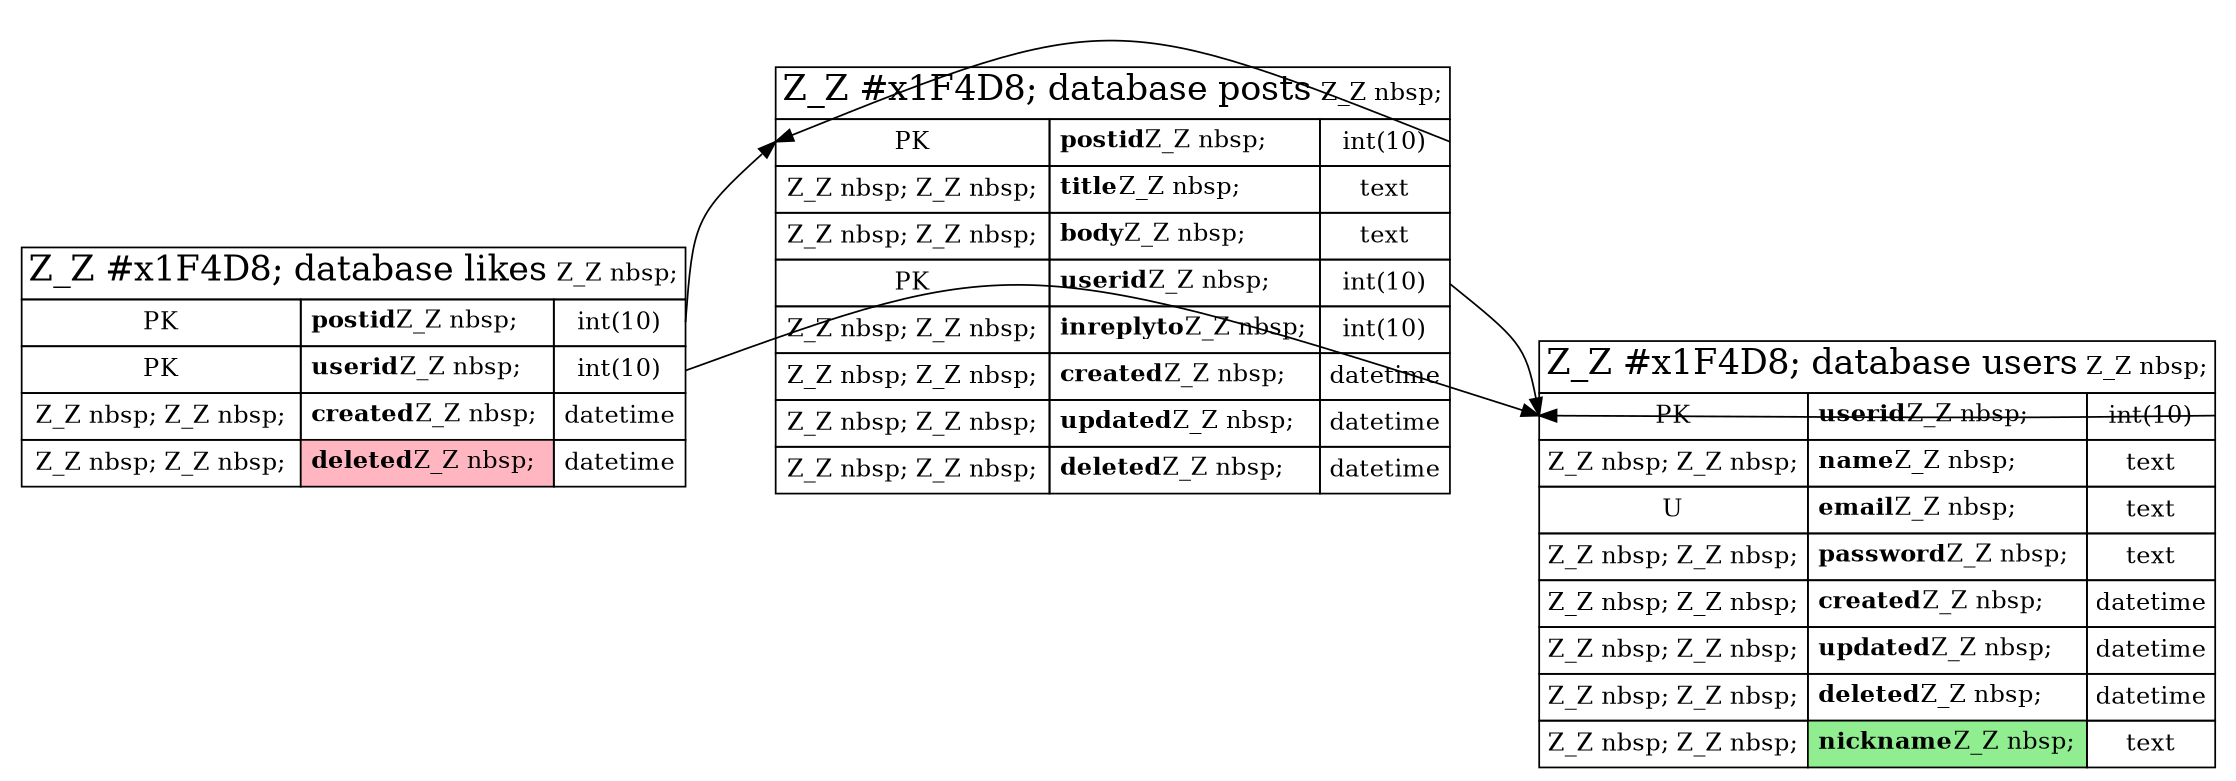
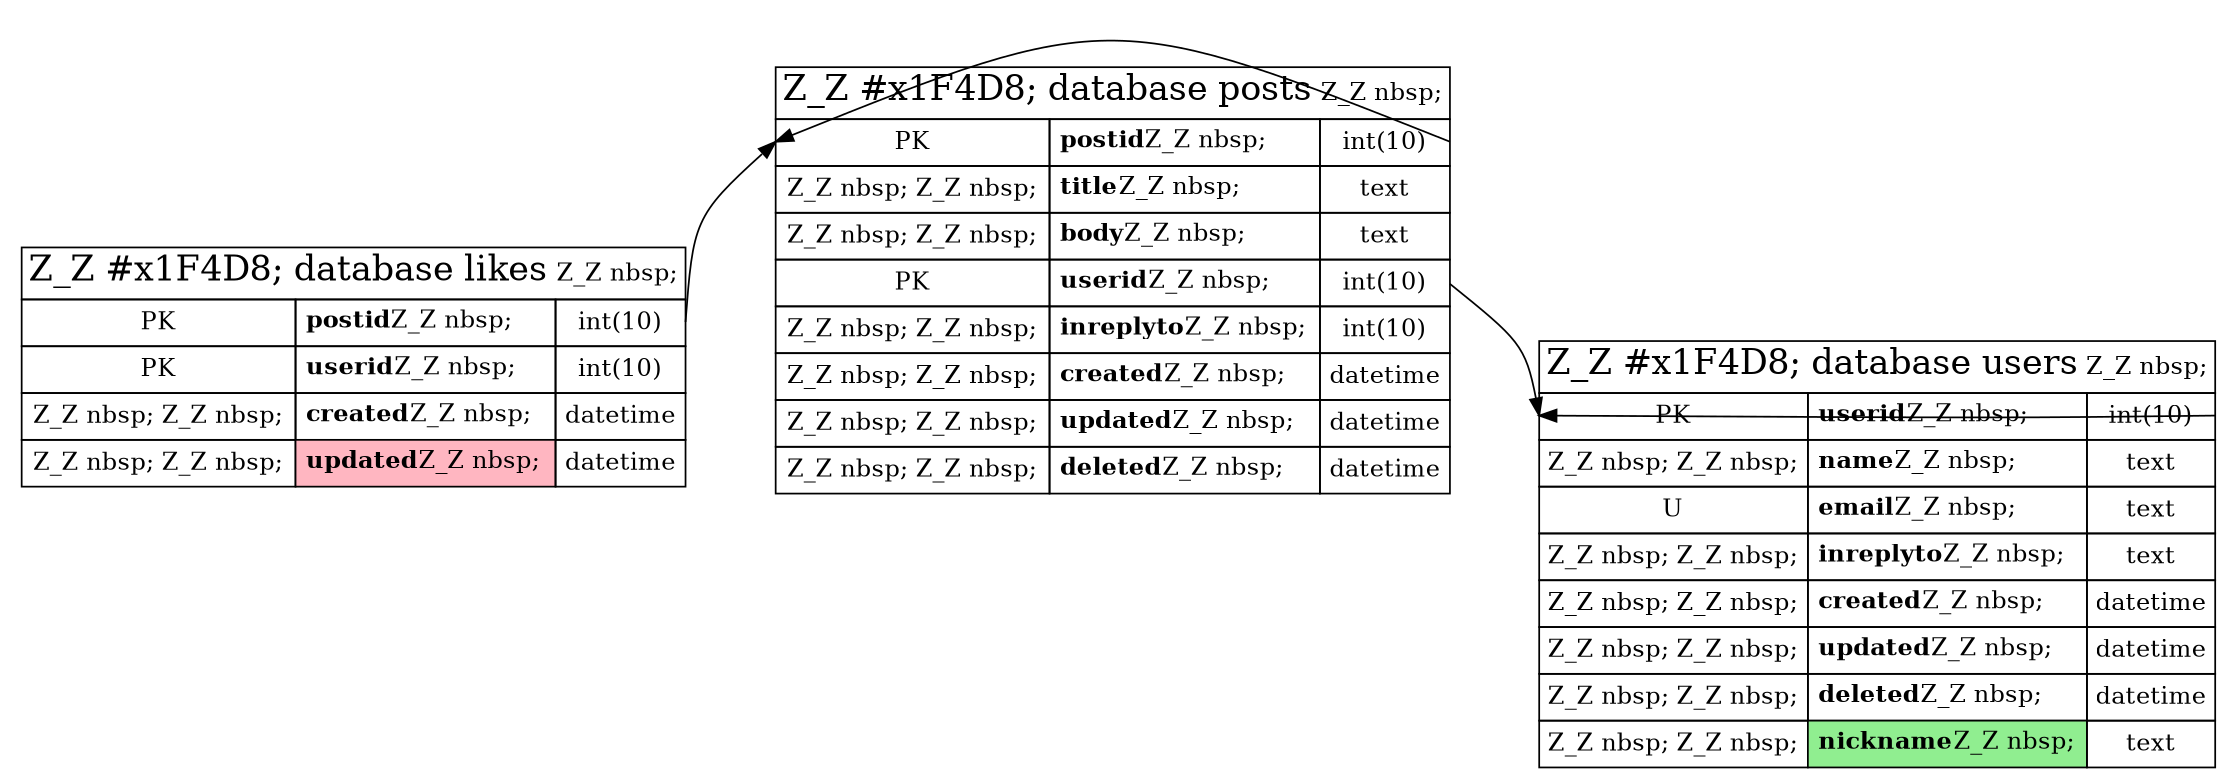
edge "Z_Z #x1F4D8; database likes" -> "Z_Z #x1F4D8; database users": removed
node "Z_Z #x1F4D8; database likes": text "deleted" -> "updated"
node "Z_Z #x1F4D8; database users": text "password" -> "inreplyto"
